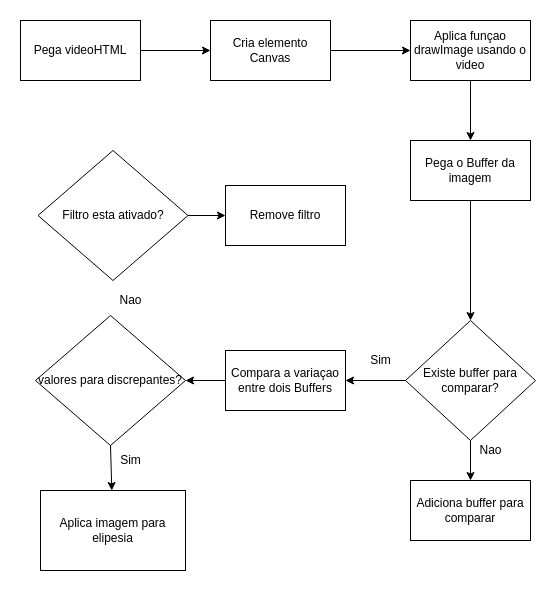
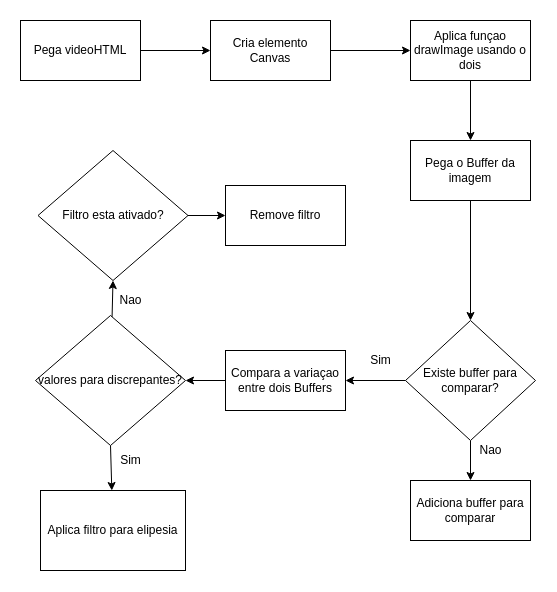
node "Aplica funçao drawImage usando o video": label "Aplica funçao drawImage usando o video" -> "Aplica funçao drawImage usando o dois"
edge "valores para discrepantes?" -> "Filtro esta ativado?": added
node "Aplica imagem para elipesia": label "Aplica imagem para elipesia" -> "Aplica filtro para elipesia"
